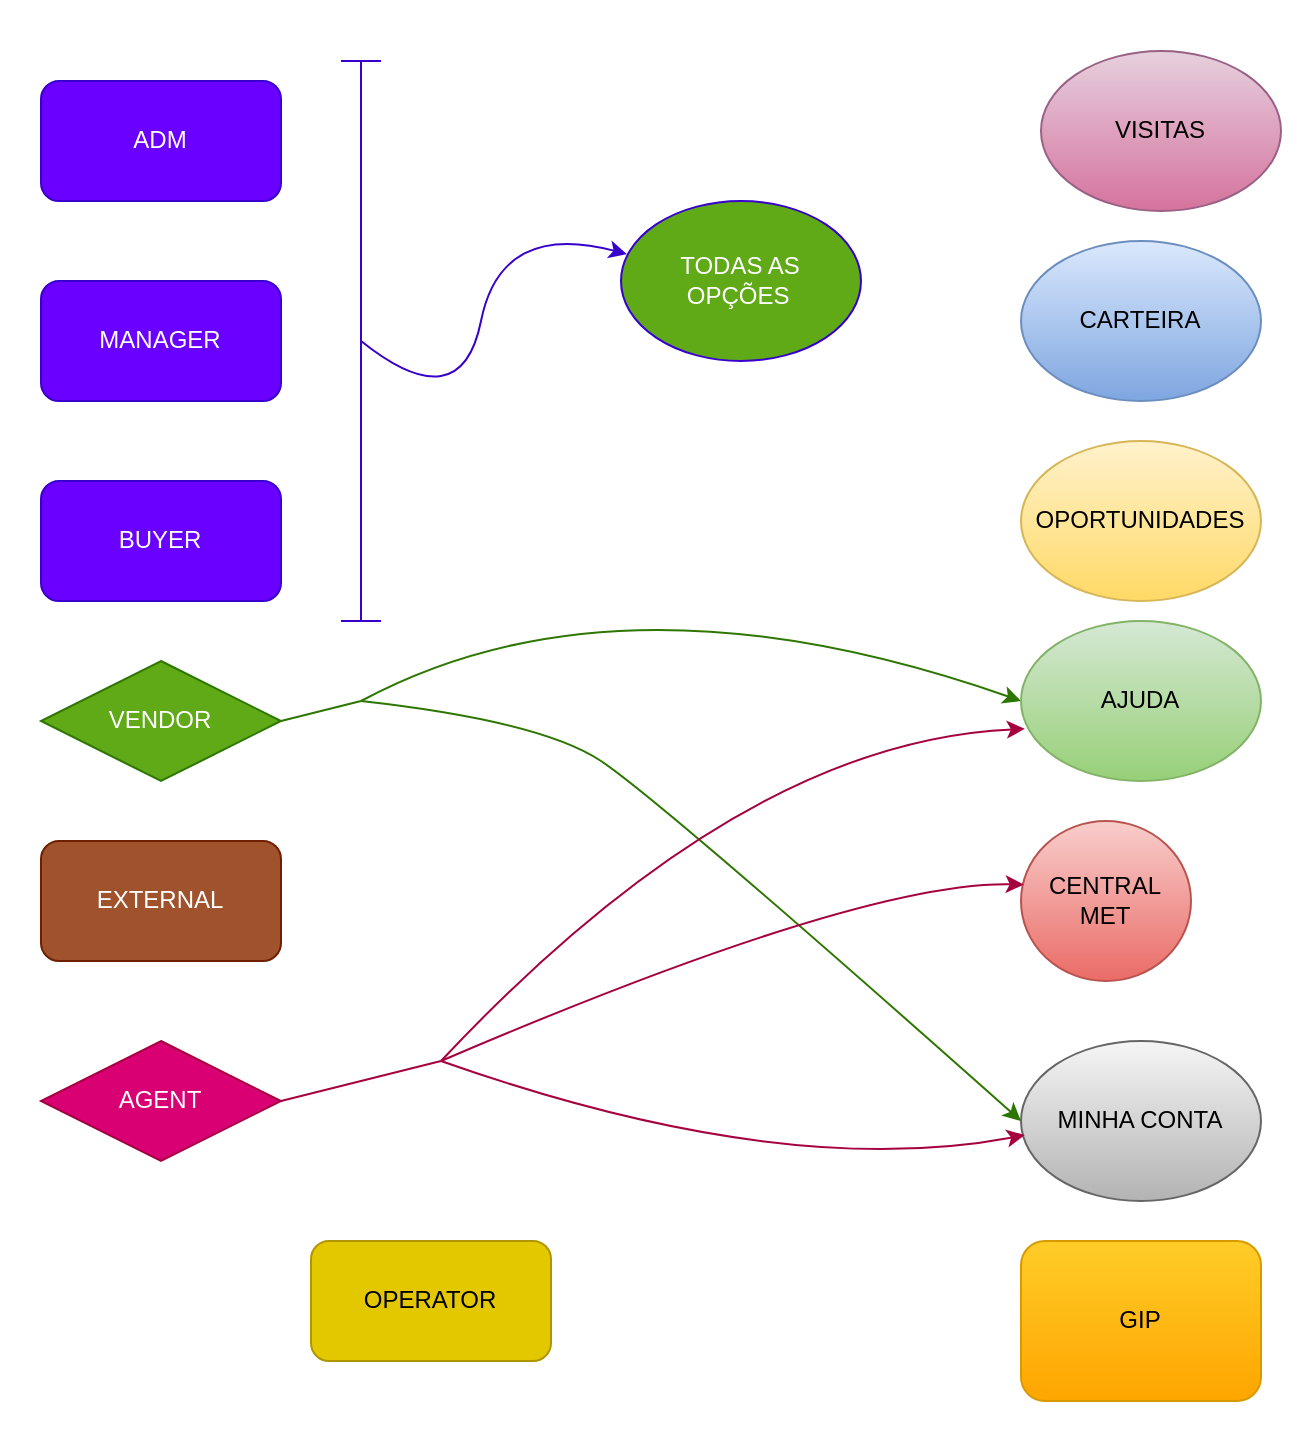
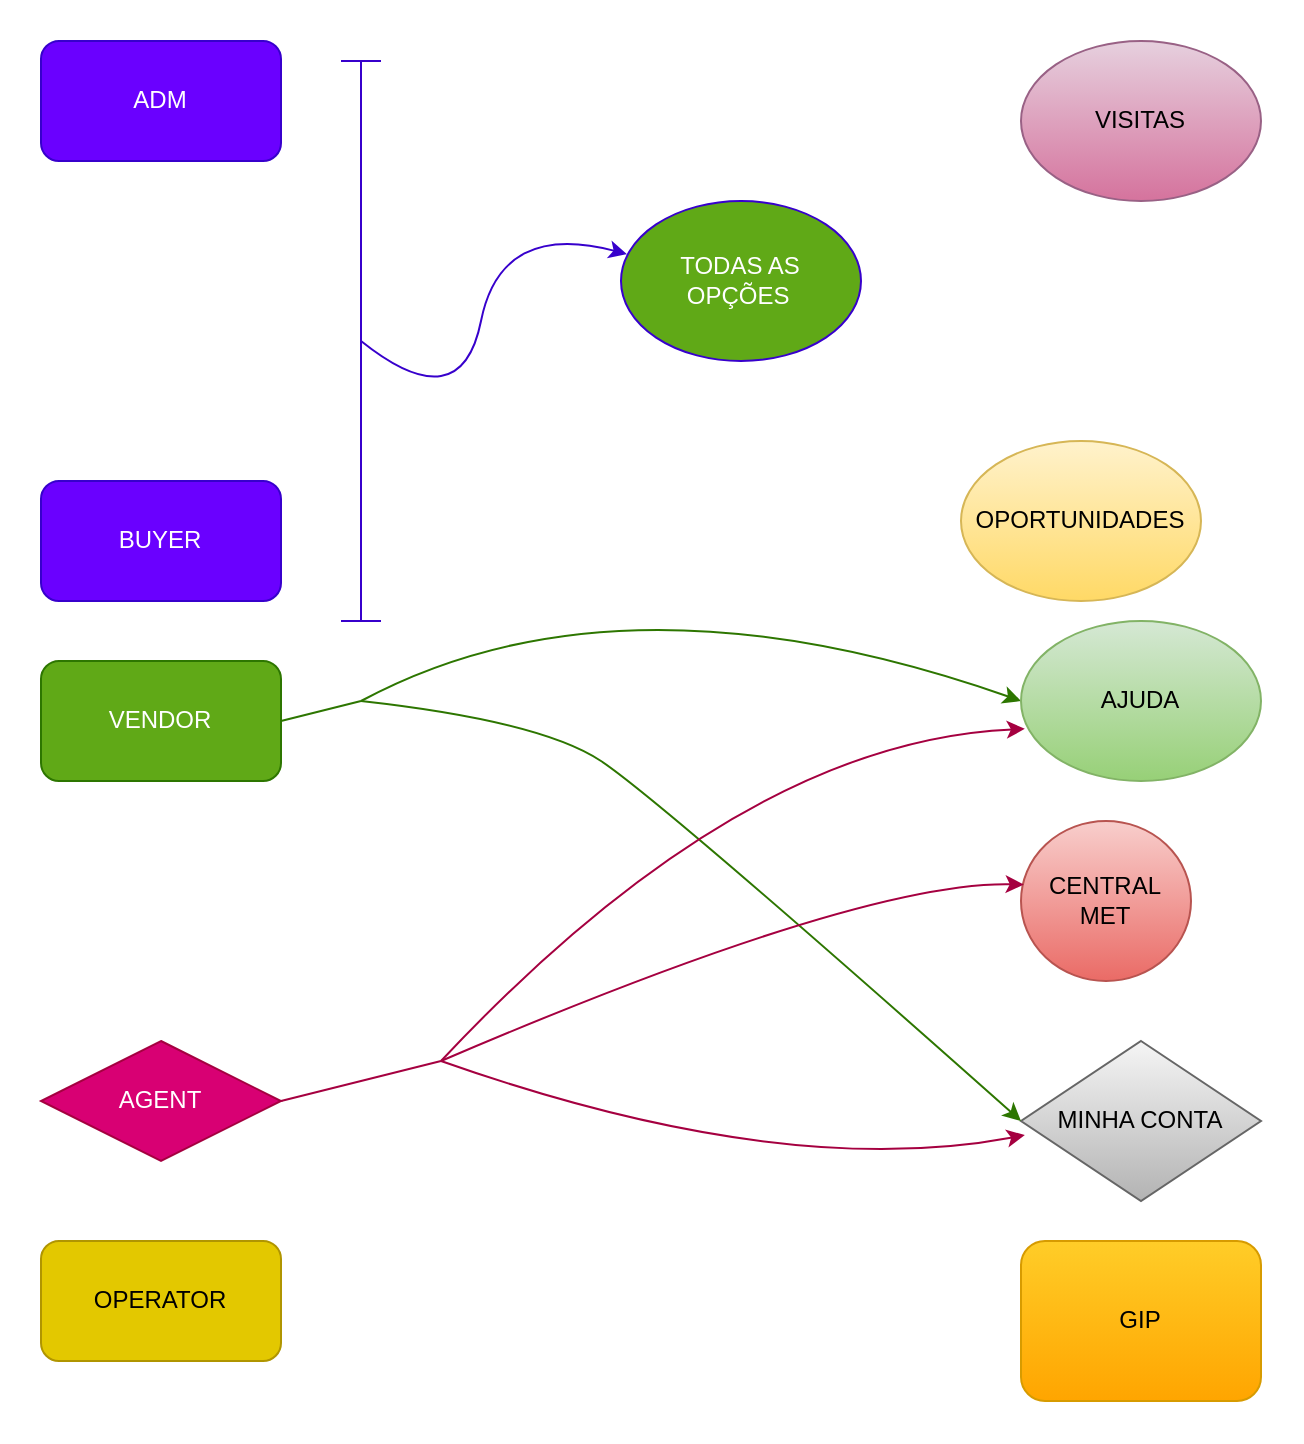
node "VISITAS": moved (1161, 131) -> (1141, 121)
node "ADM": moved (161, 141) -> (161, 101)
node "CARTEIRA": removed
node "MANAGER": removed
node "OPORTUNIDADES": moved (1141, 521) -> (1081, 521)
node "VENDOR": shape diamond -> rounded rectangle
node "EXTERNAL": removed
node "MINHA CONTA": shape ellipse -> diamond
node "OPERATOR": moved (431, 1301) -> (161, 1301)
